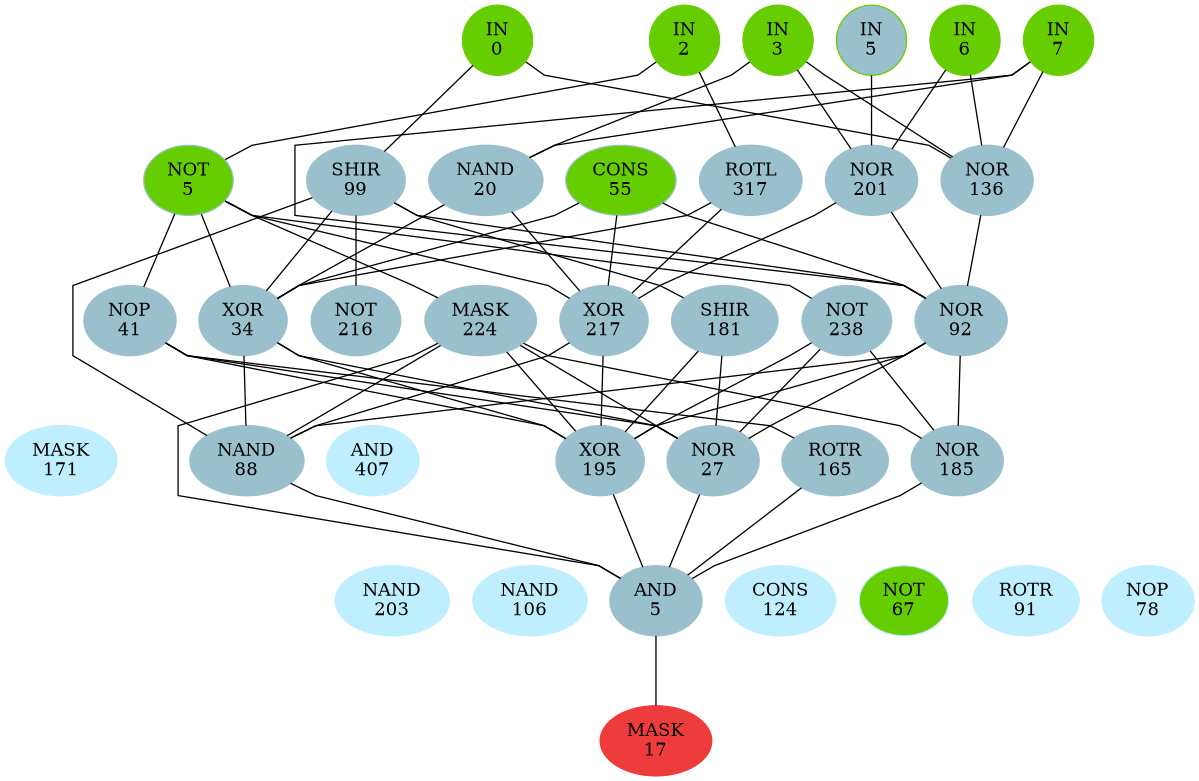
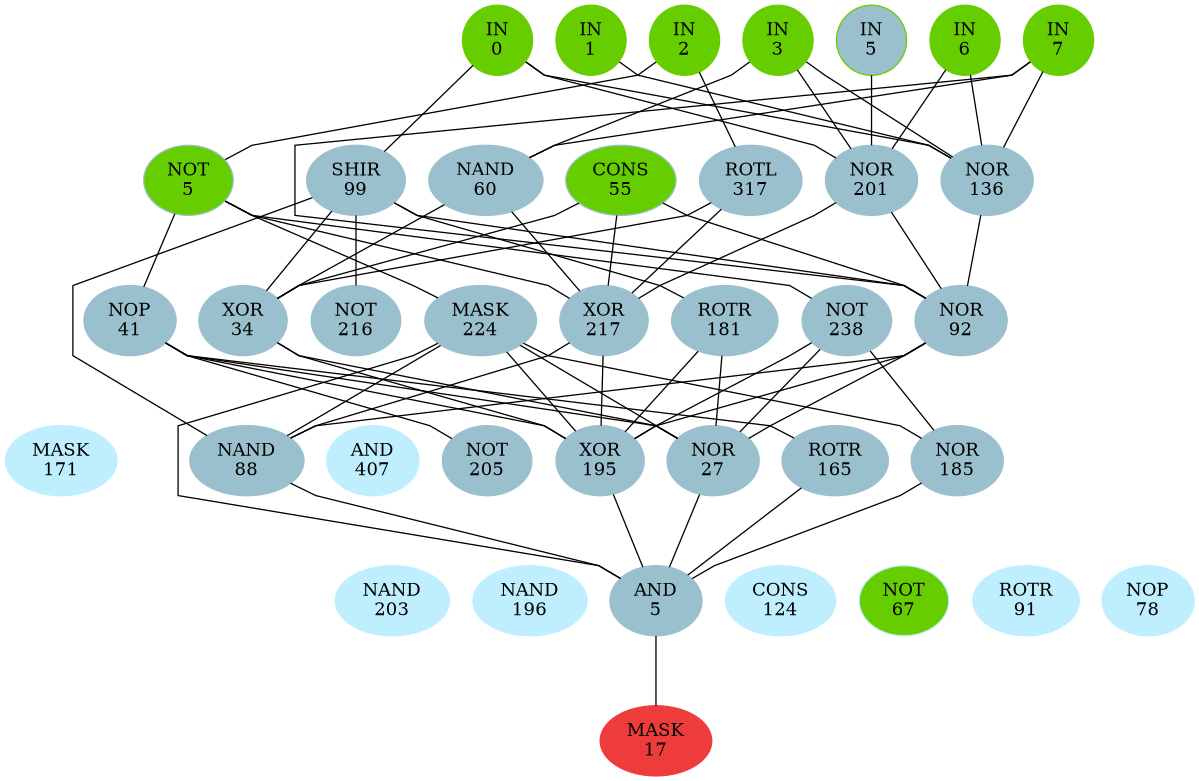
node "IN 1": added
edge "IN 0" -- "NOR 201": added
node "NAND 20": label "NAND 20" -> "NAND 60"
edge "NOT 5" -- "XOR 34": removed
node "SHIR 181": label "SHIR 181" -> "ROTR 181"
edge "XOR 34" -- "NAND 88": removed
edge "NOR 92" -- "NOR 185": removed
node "NOT 205": added
node "NAND 106": label "NAND 106" -> "NAND 196"
